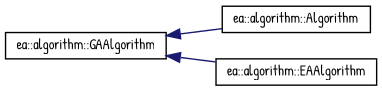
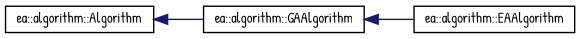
edge "ea::algorithm::Algorithm" -> "ea::algorithm::GAAlgorithm": reversed
